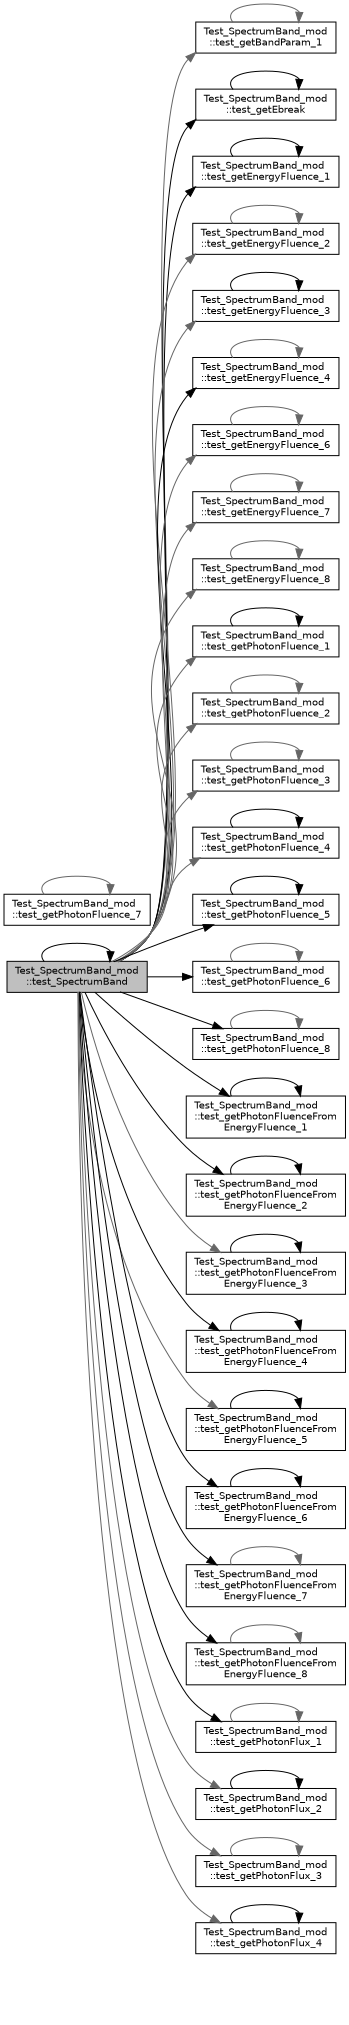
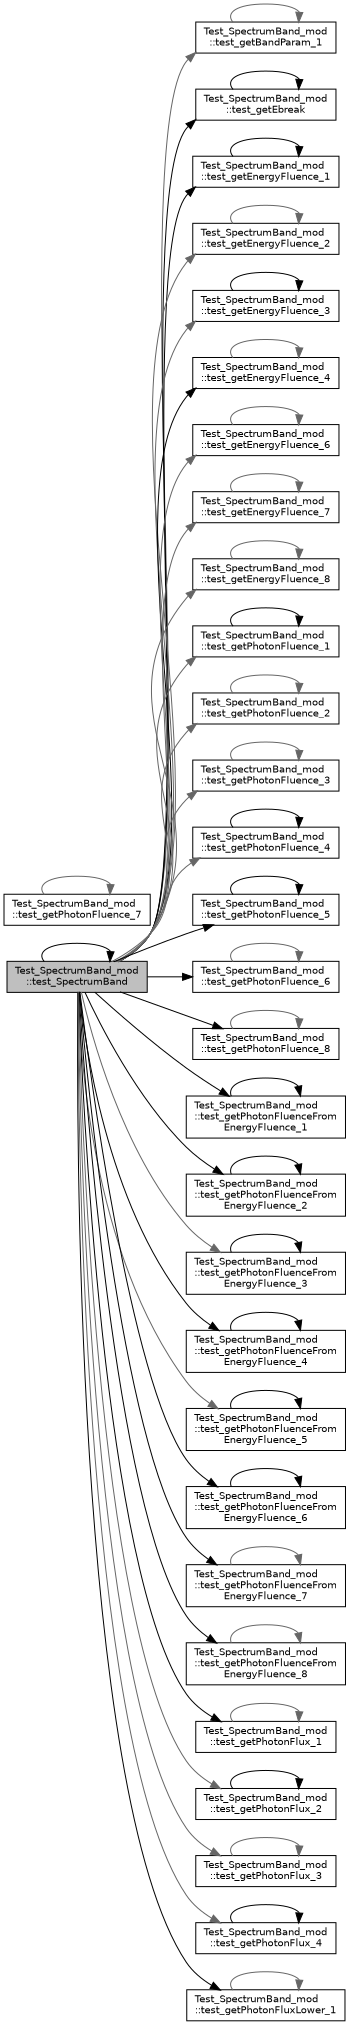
node "Test_SpectrumBand_mod ::test_getPhotonFluxLower_1": added
